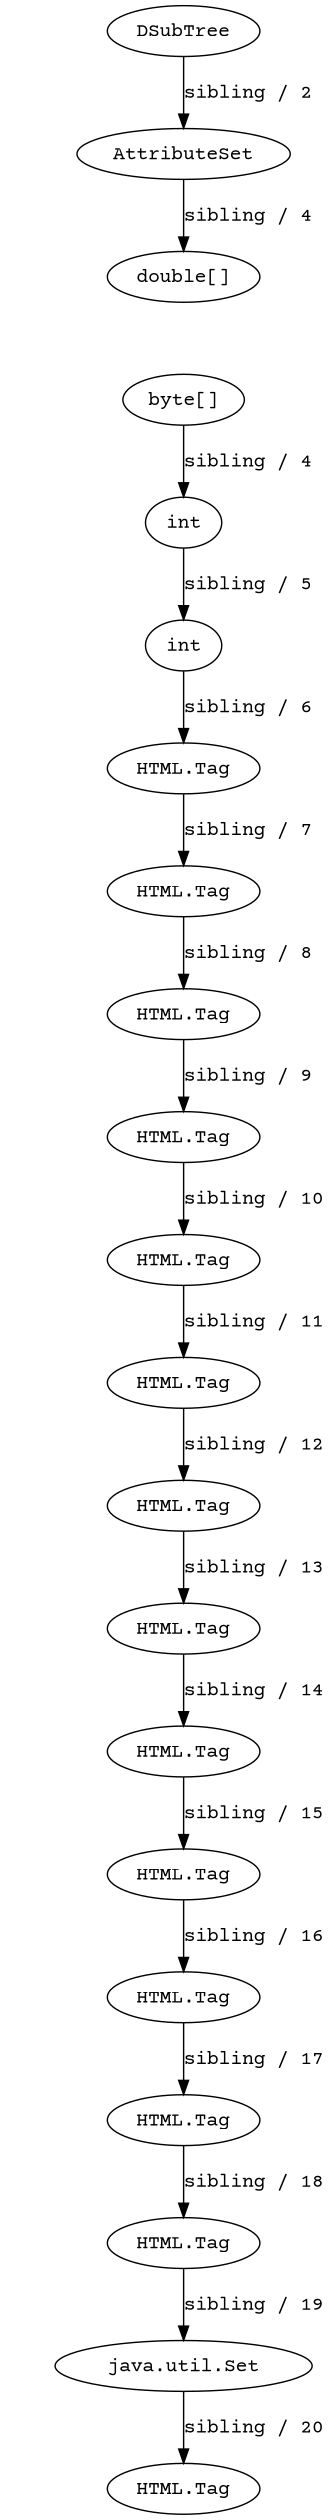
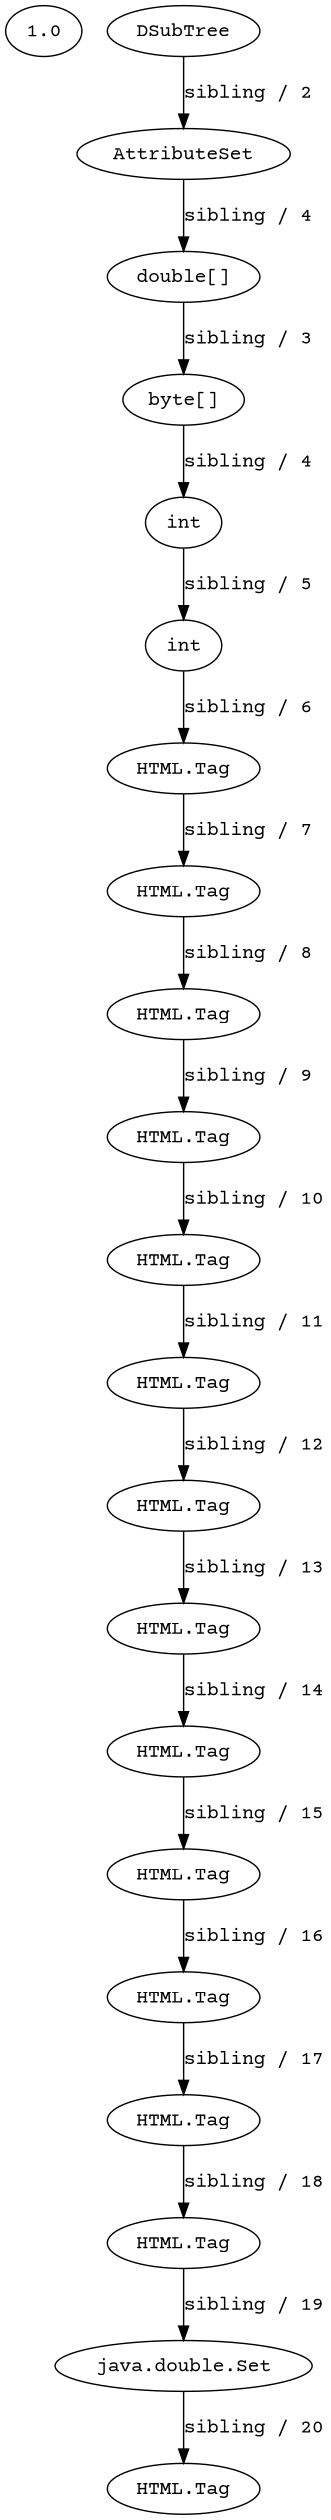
node "1.0": added
edge "double[]" -> "byte[]": added, label "sibling / 3"
node "java.util.Set": label "java.util.Set" -> "java.double.Set"
